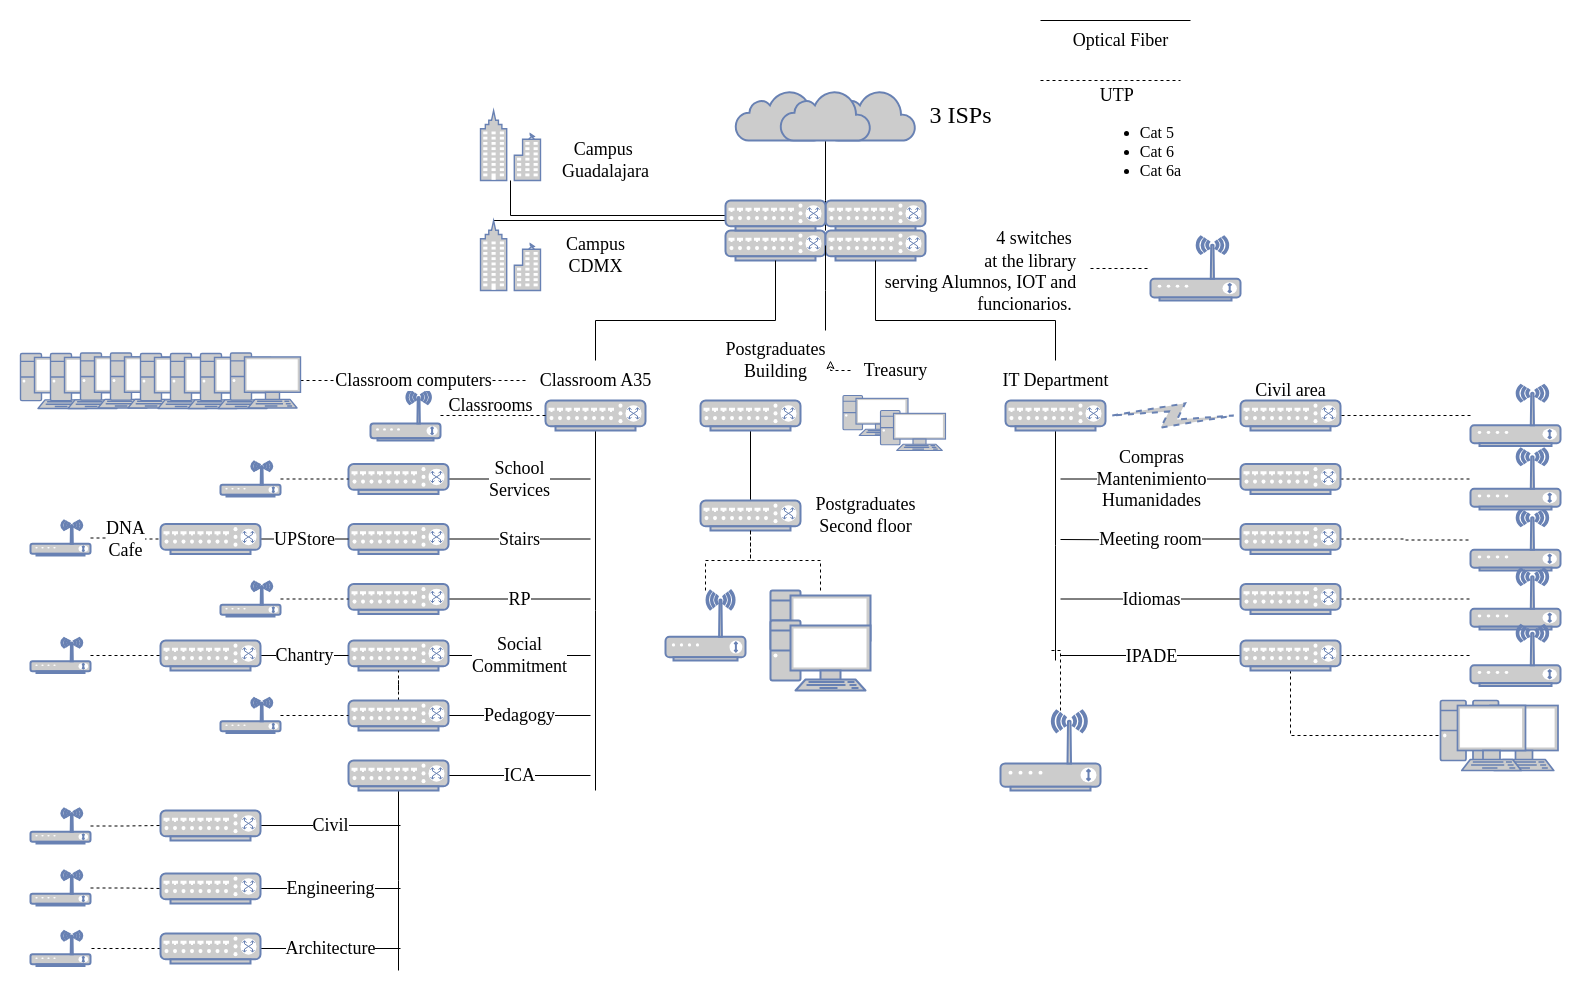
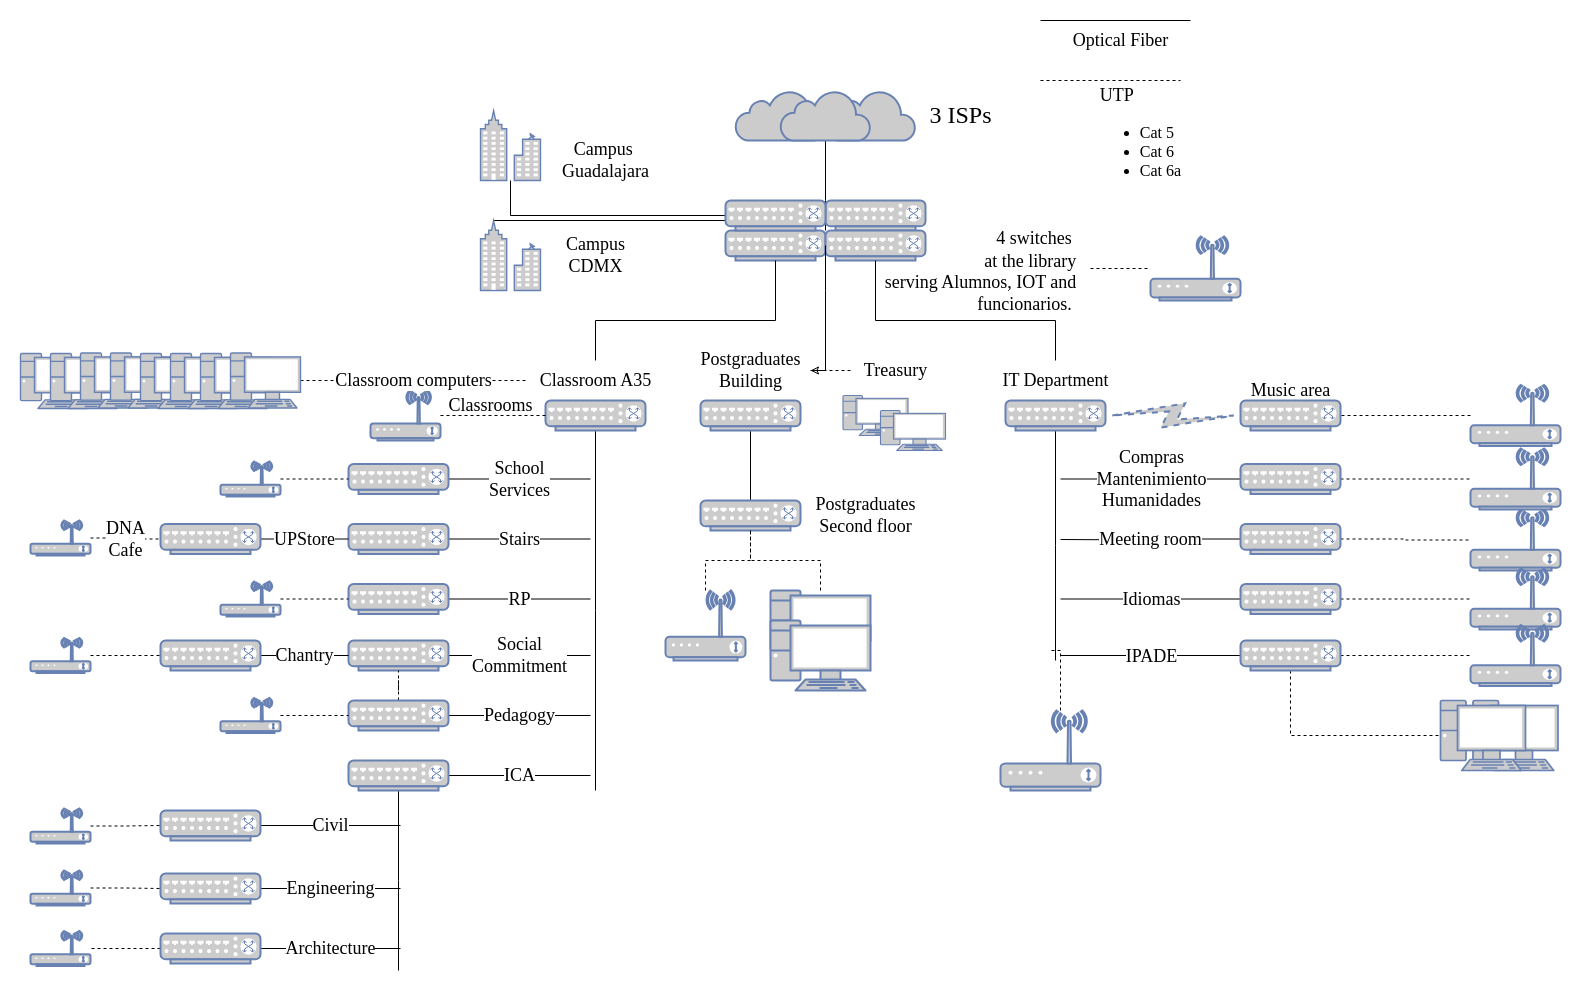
node "Postgraduates Building": moved (776, 361) -> (751, 371)
node "Civil area": label "Civil area" -> "Music area"
